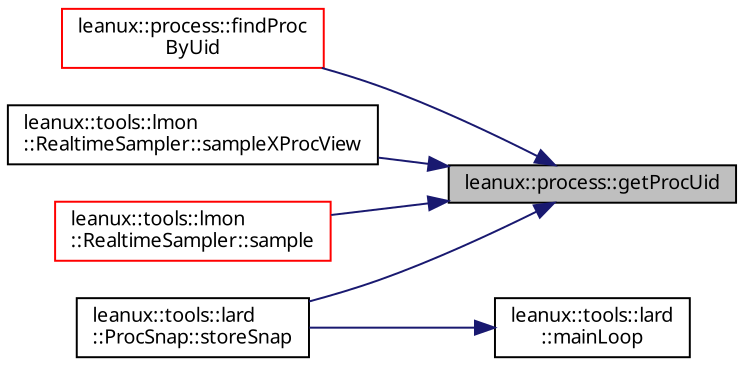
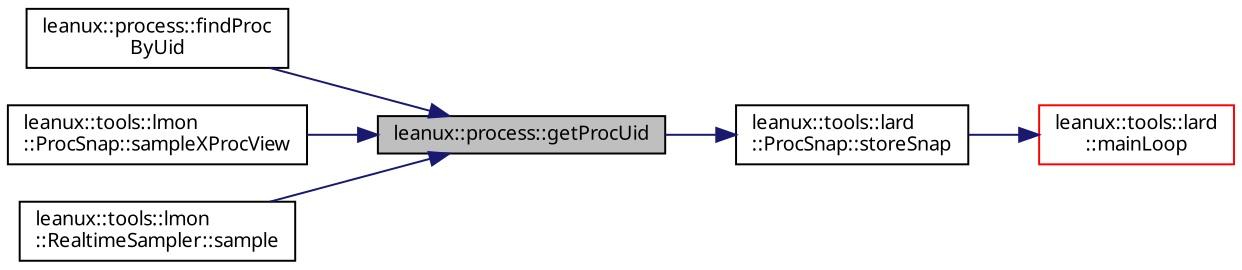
node "leanux::process::findProc ByUid": color red -> black
node "leanux::tools::lmon ::RealtimeSampler::sampleXProcView": label "leanux::tools::lmon ::RealtimeSampler::sampleXProcView" -> "leanux::tools::lmon ::ProcSnap::sampleXProcView"
node "leanux::tools::lmon ::RealtimeSampler::sample": color red -> black
edge "leanux::tools::lard ::ProcSnap::storeSnap" -> "leanux::process::getProcUid": reversed
node "leanux::tools::lard ::mainLoop": color black -> red
